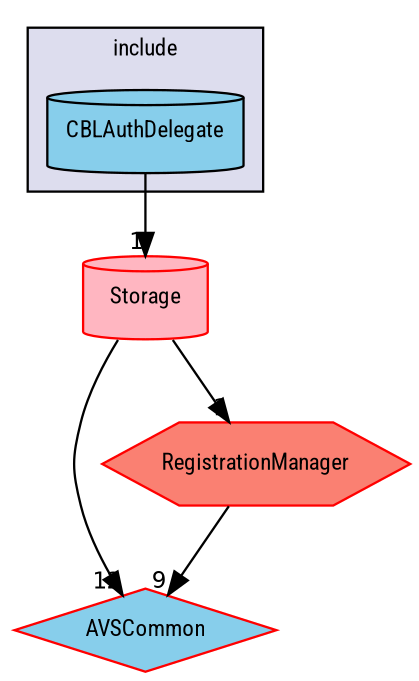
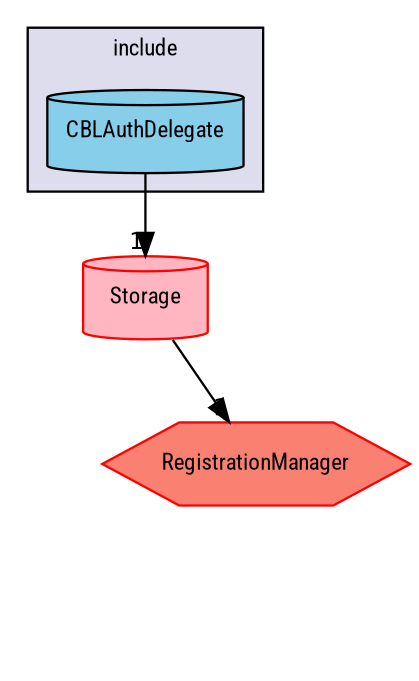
node "AVSCommon": removed
